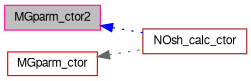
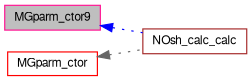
node "MGparm_ctor2": label "MGparm_ctor2" -> "MGparm_ctor9"
node "NOsh_calc_ctor": label "NOsh_calc_ctor" -> "NOsh_calc_calc"
